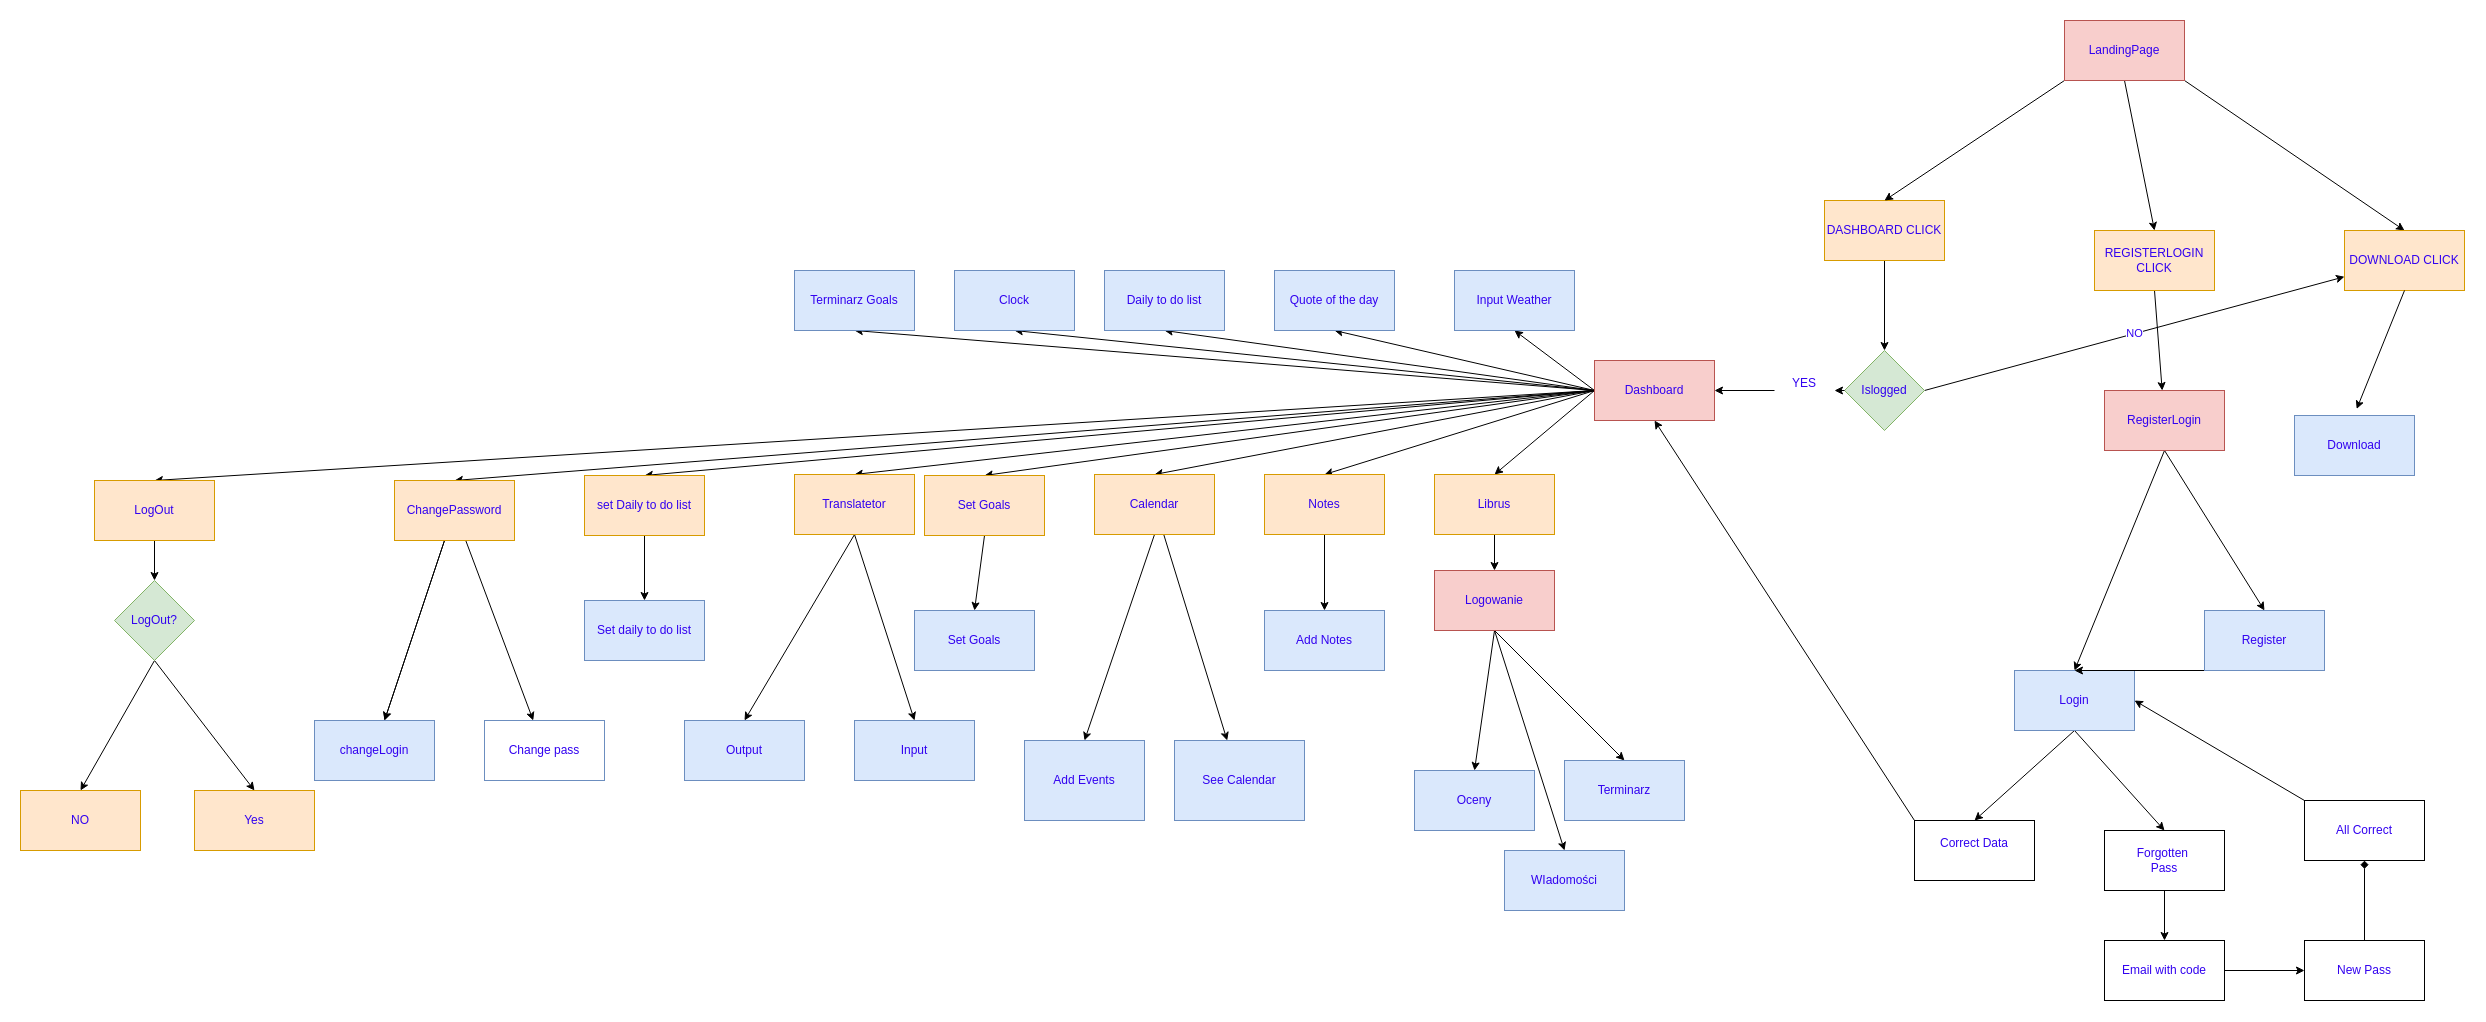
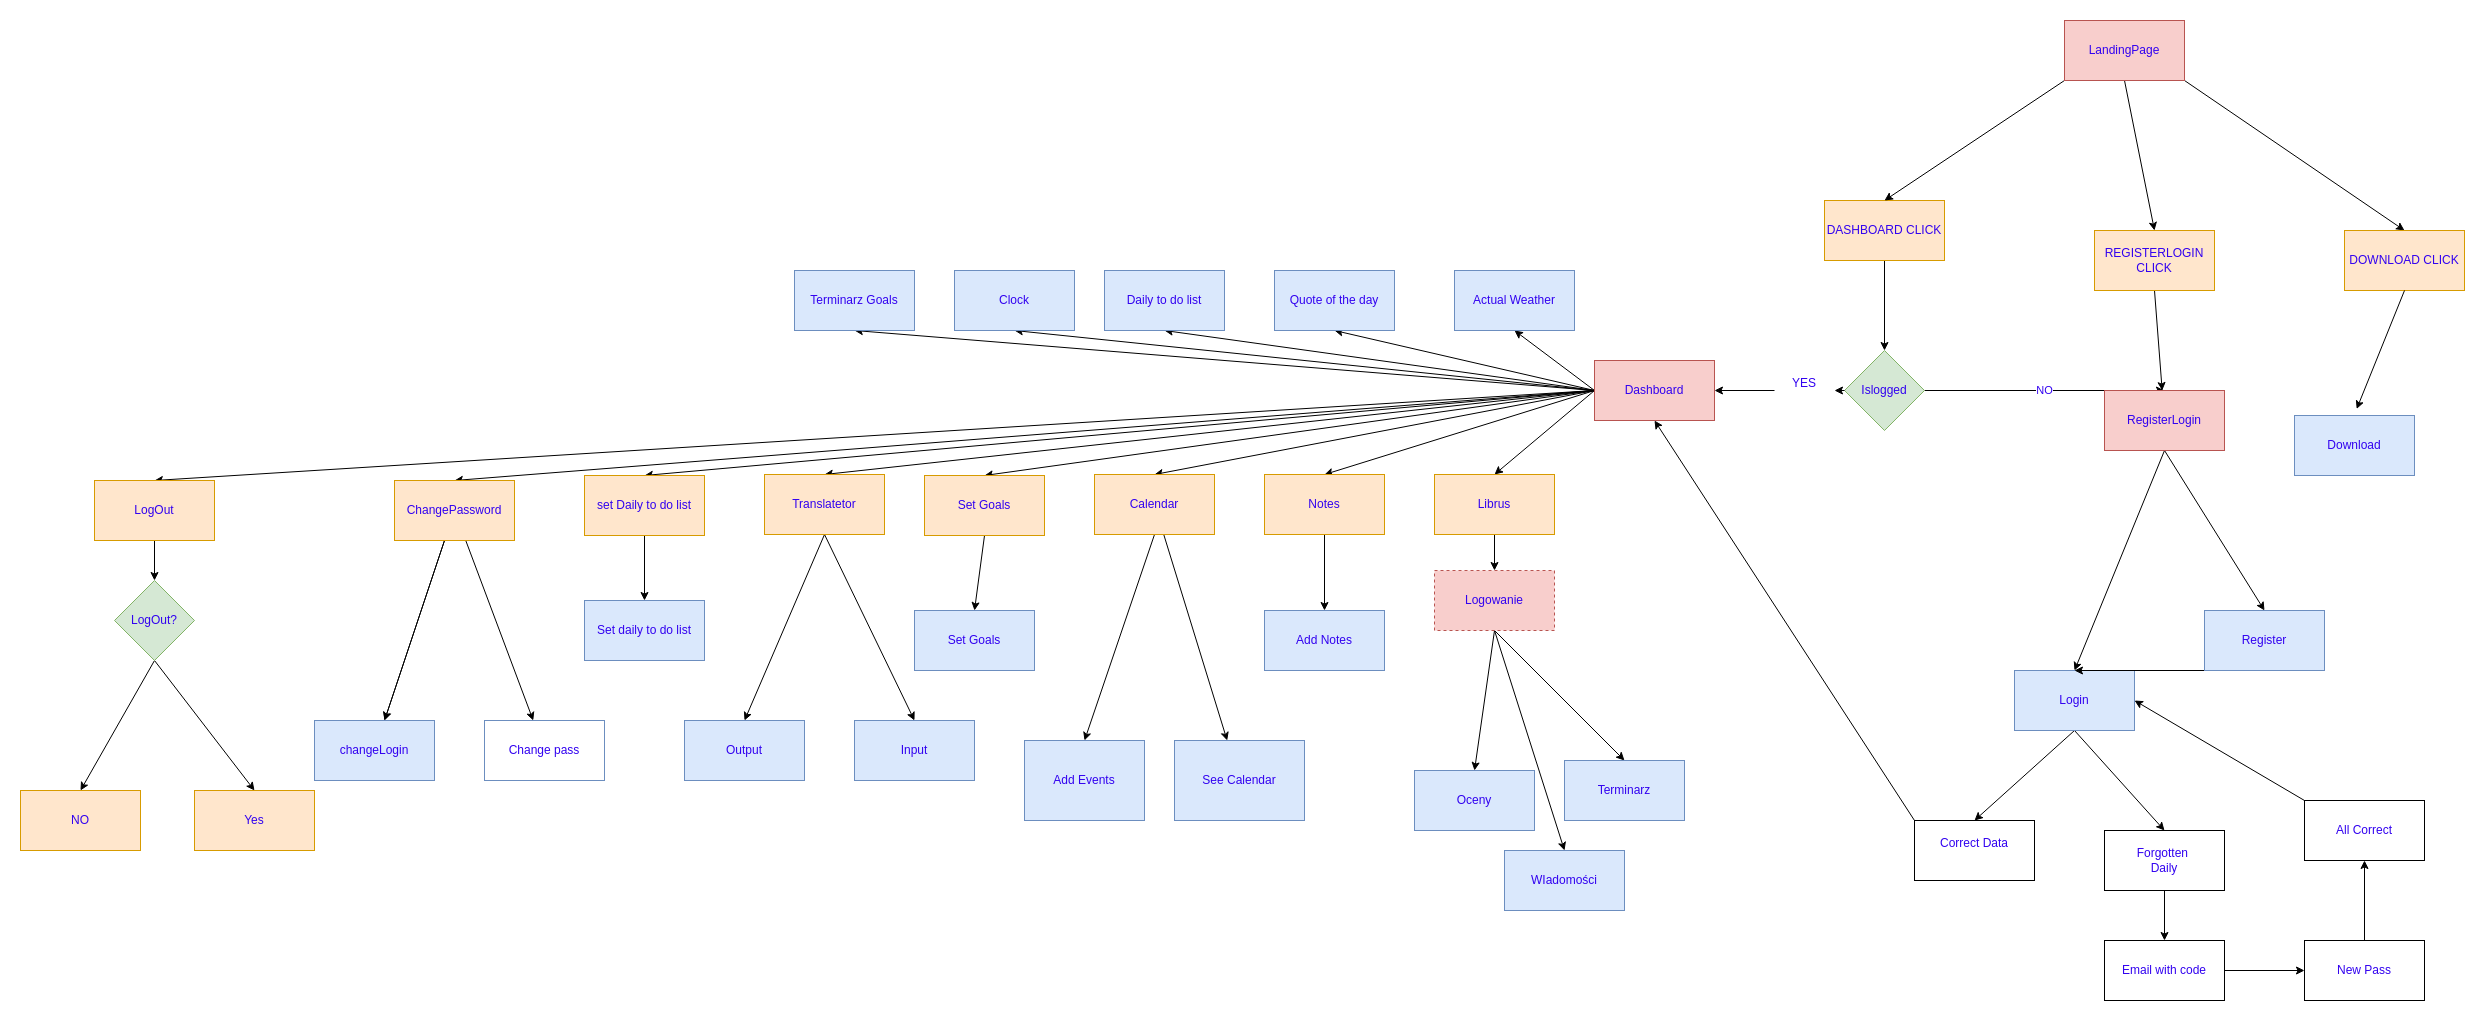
node "Input Weather": label "Input Weather" -> "Actual Weather"
edge "Islogged" -> "DOWNLOAD CLICK": now "Islogged" -> "RegisterLogin"
node "Translatetor": moved (855, 505) -> (825, 505)
node "Logowanie": style solid -> dashed
node "Forgotten Pass": label "Forgotten Pass" -> "Forgotten Daily"
edge "New Pass" -> "All Correct": arrowhead diamond -> classic
